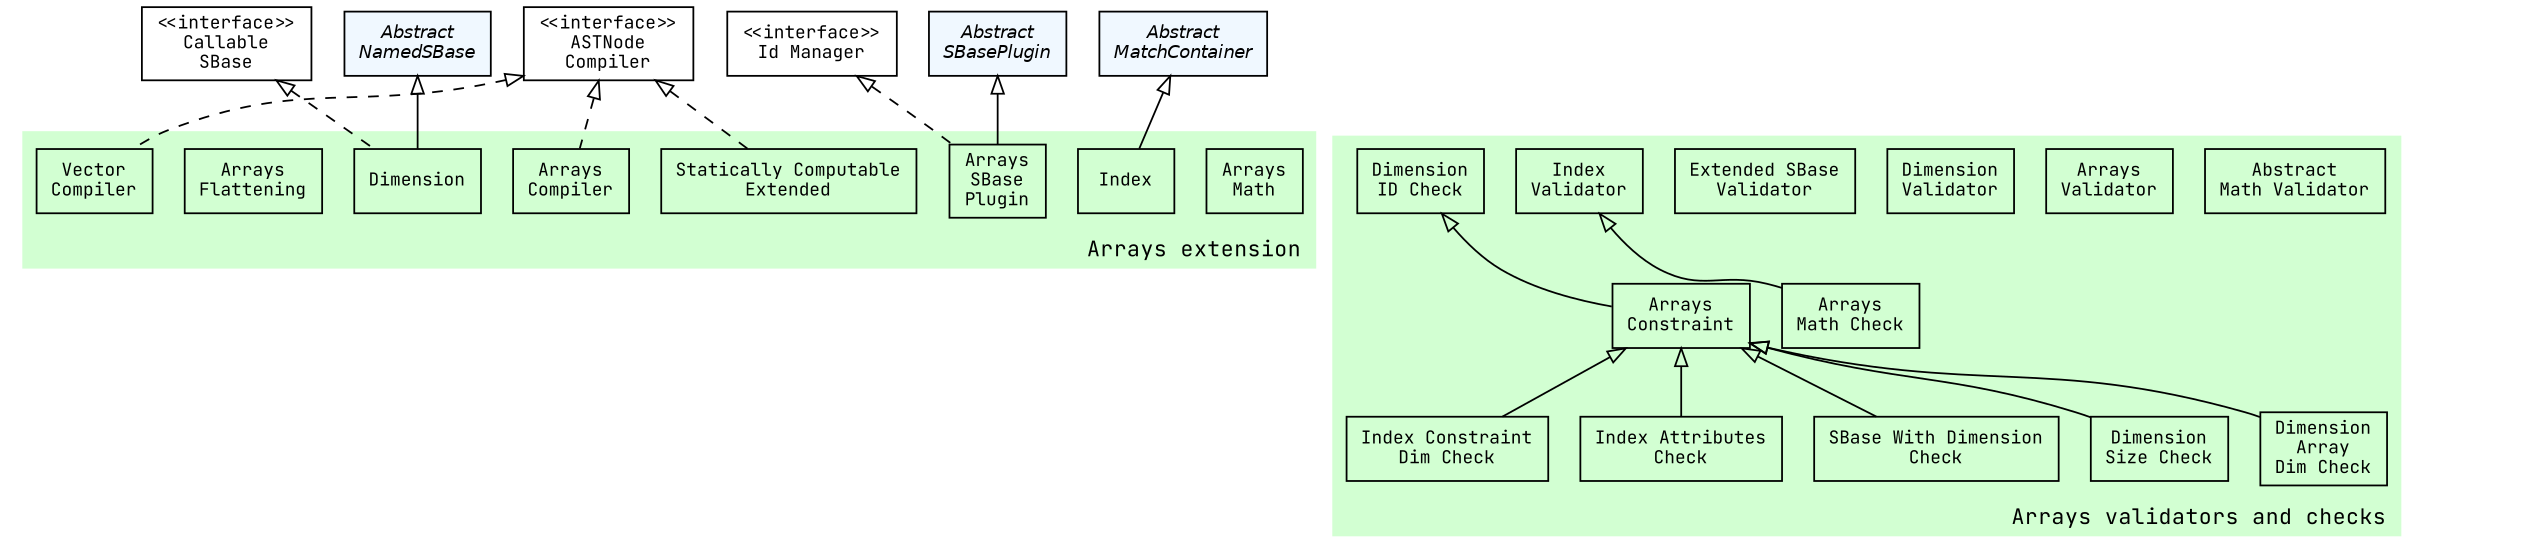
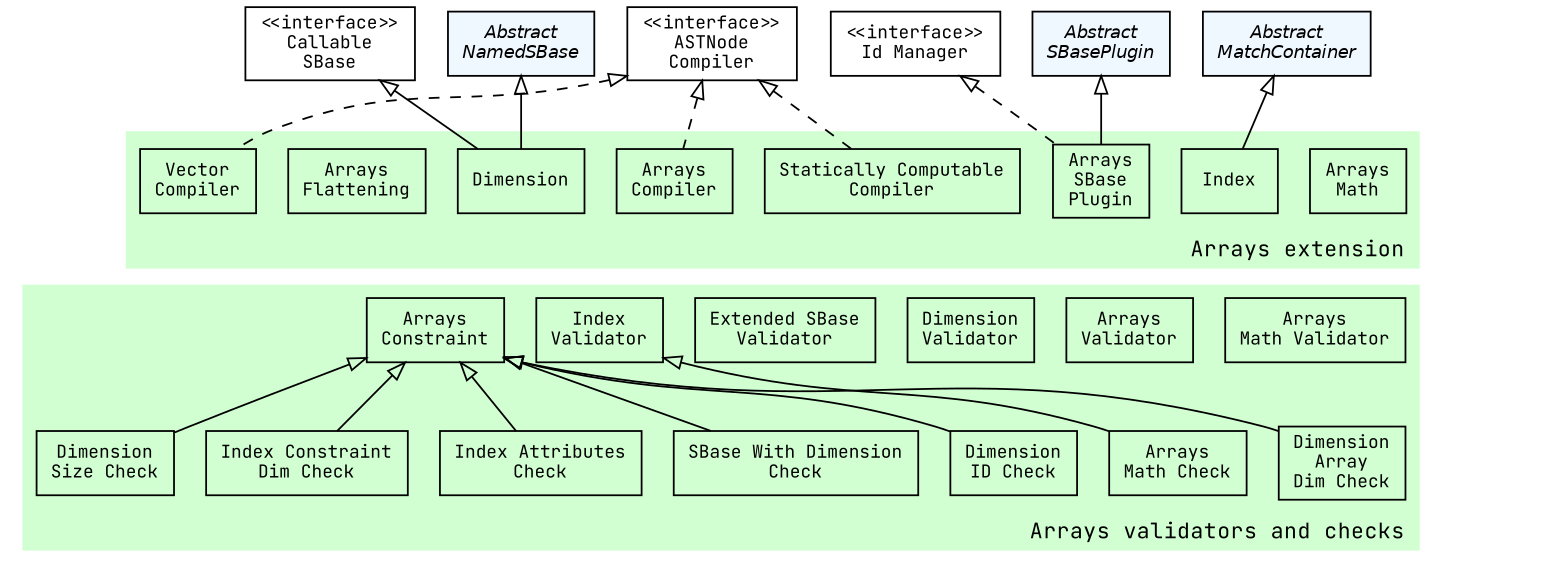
edge "Dimension" -> "<<interface>> Callable SBase": style dashed -> solid
node "Statically Computable Extended": label "Statically Computable Extended" -> "Statically Computable Compiler"
node "Abstract Math Validator": label "Abstract Math Validator" -> "Arrays Math Validator"
edge "Arrays Constraint" -> "Dimension ID Check": reversed
